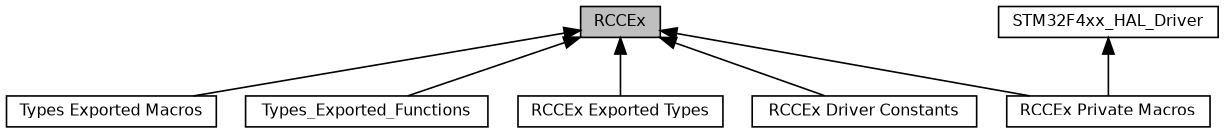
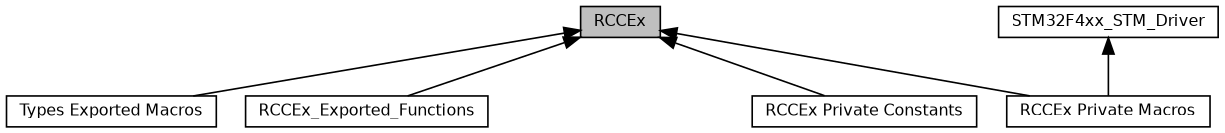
node "STM32F4xx_HAL_Driver": label "STM32F4xx_HAL_Driver" -> "STM32F4xx_STM_Driver"
node "Types_Exported_Functions": label "Types_Exported_Functions" -> "RCCEx_Exported_Functions"
node "RCCEx Exported Types": removed
node "RCCEx Driver Constants": label "RCCEx Driver Constants" -> "RCCEx Private Constants"
